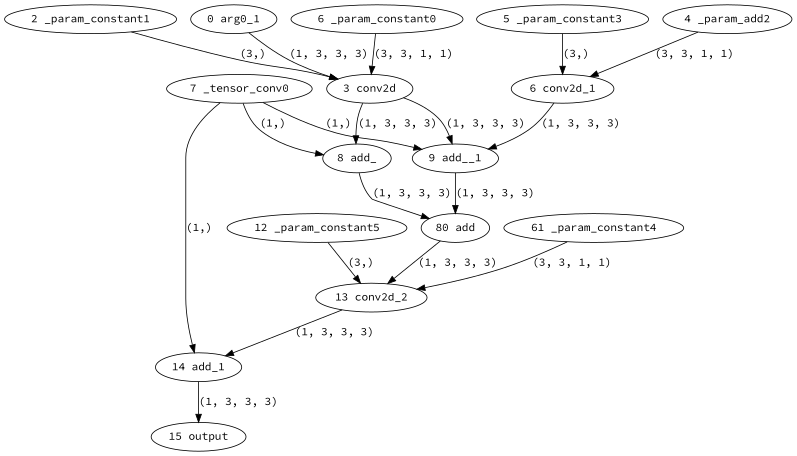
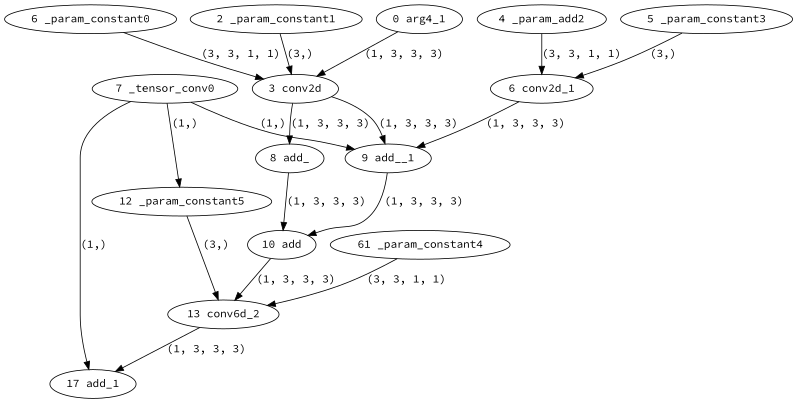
node "0 arg0_1": label "0 arg0_1" -> "0 arg4_1"
edge "7 _tensor_conv0" -> "8 add_": now "7 _tensor_conv0" -> "12 _param_constant5"
node "80 add": label "80 add" -> "10 add"
node "13 conv2d_2": label "13 conv2d_2" -> "13 conv6d_2"
node "14 add_1": label "14 add_1" -> "17 add_1"
node "15 output": removed
